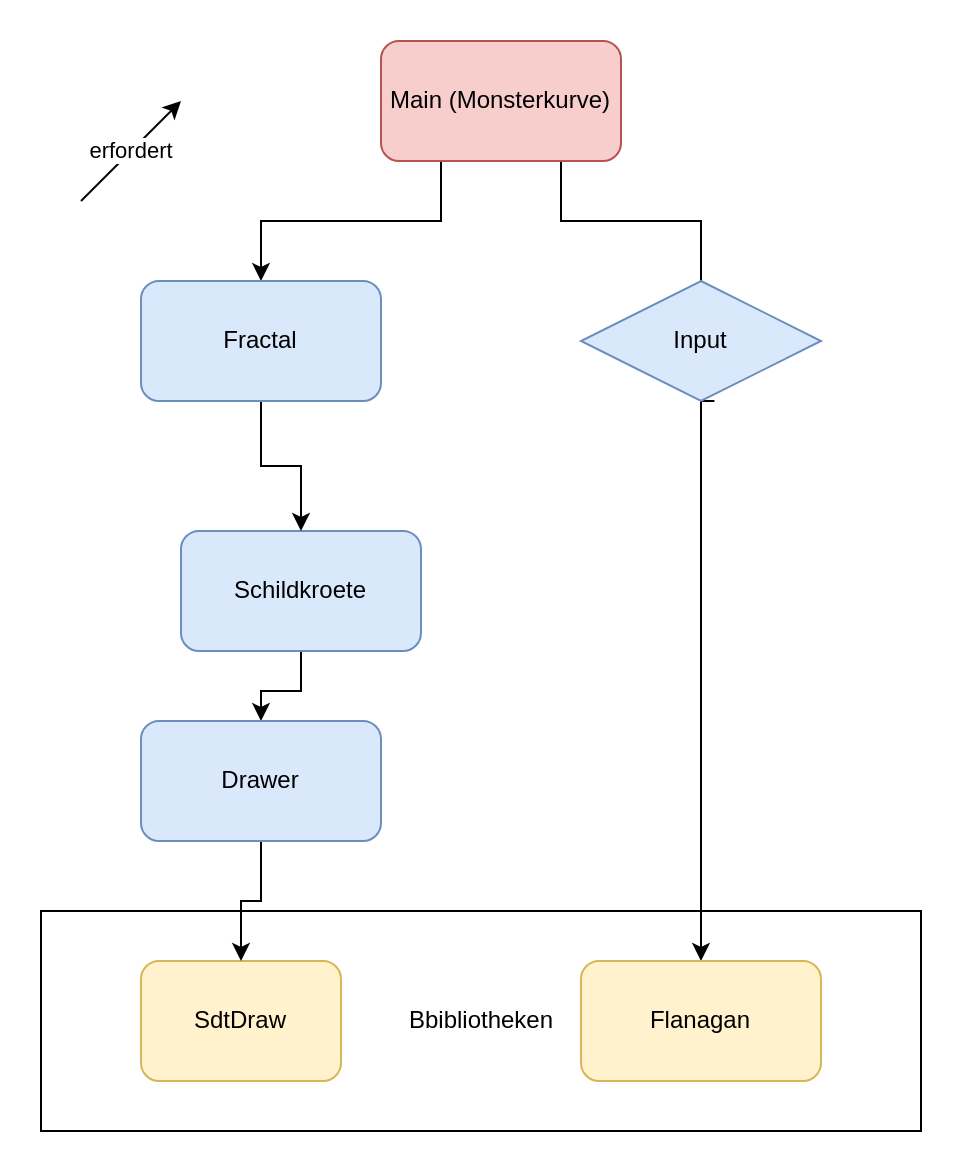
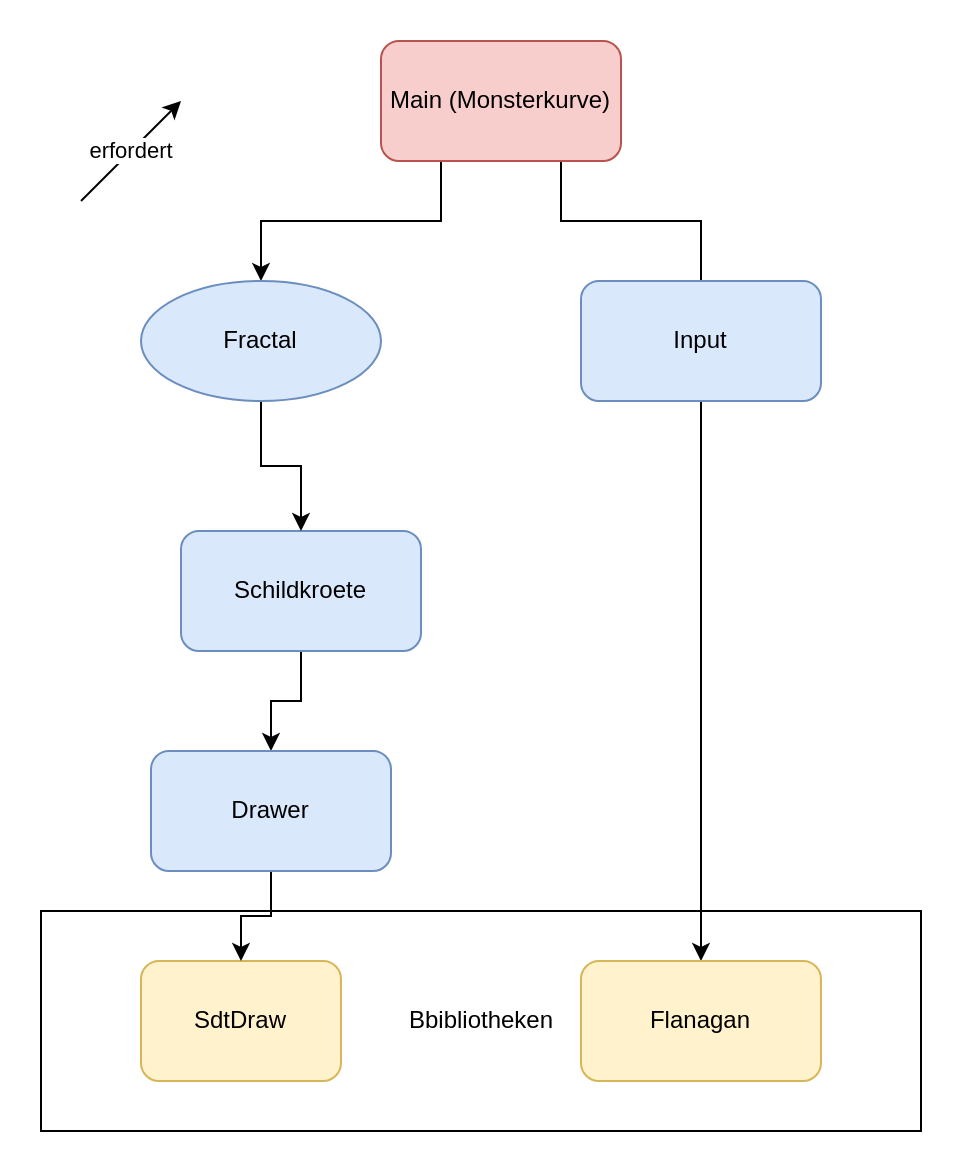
node "Fractal": shape rounded rectangle -> ellipse
node "Input": shape diamond -> rounded rectangle
node "Drawer": moved (261, 781) -> (271, 811)
